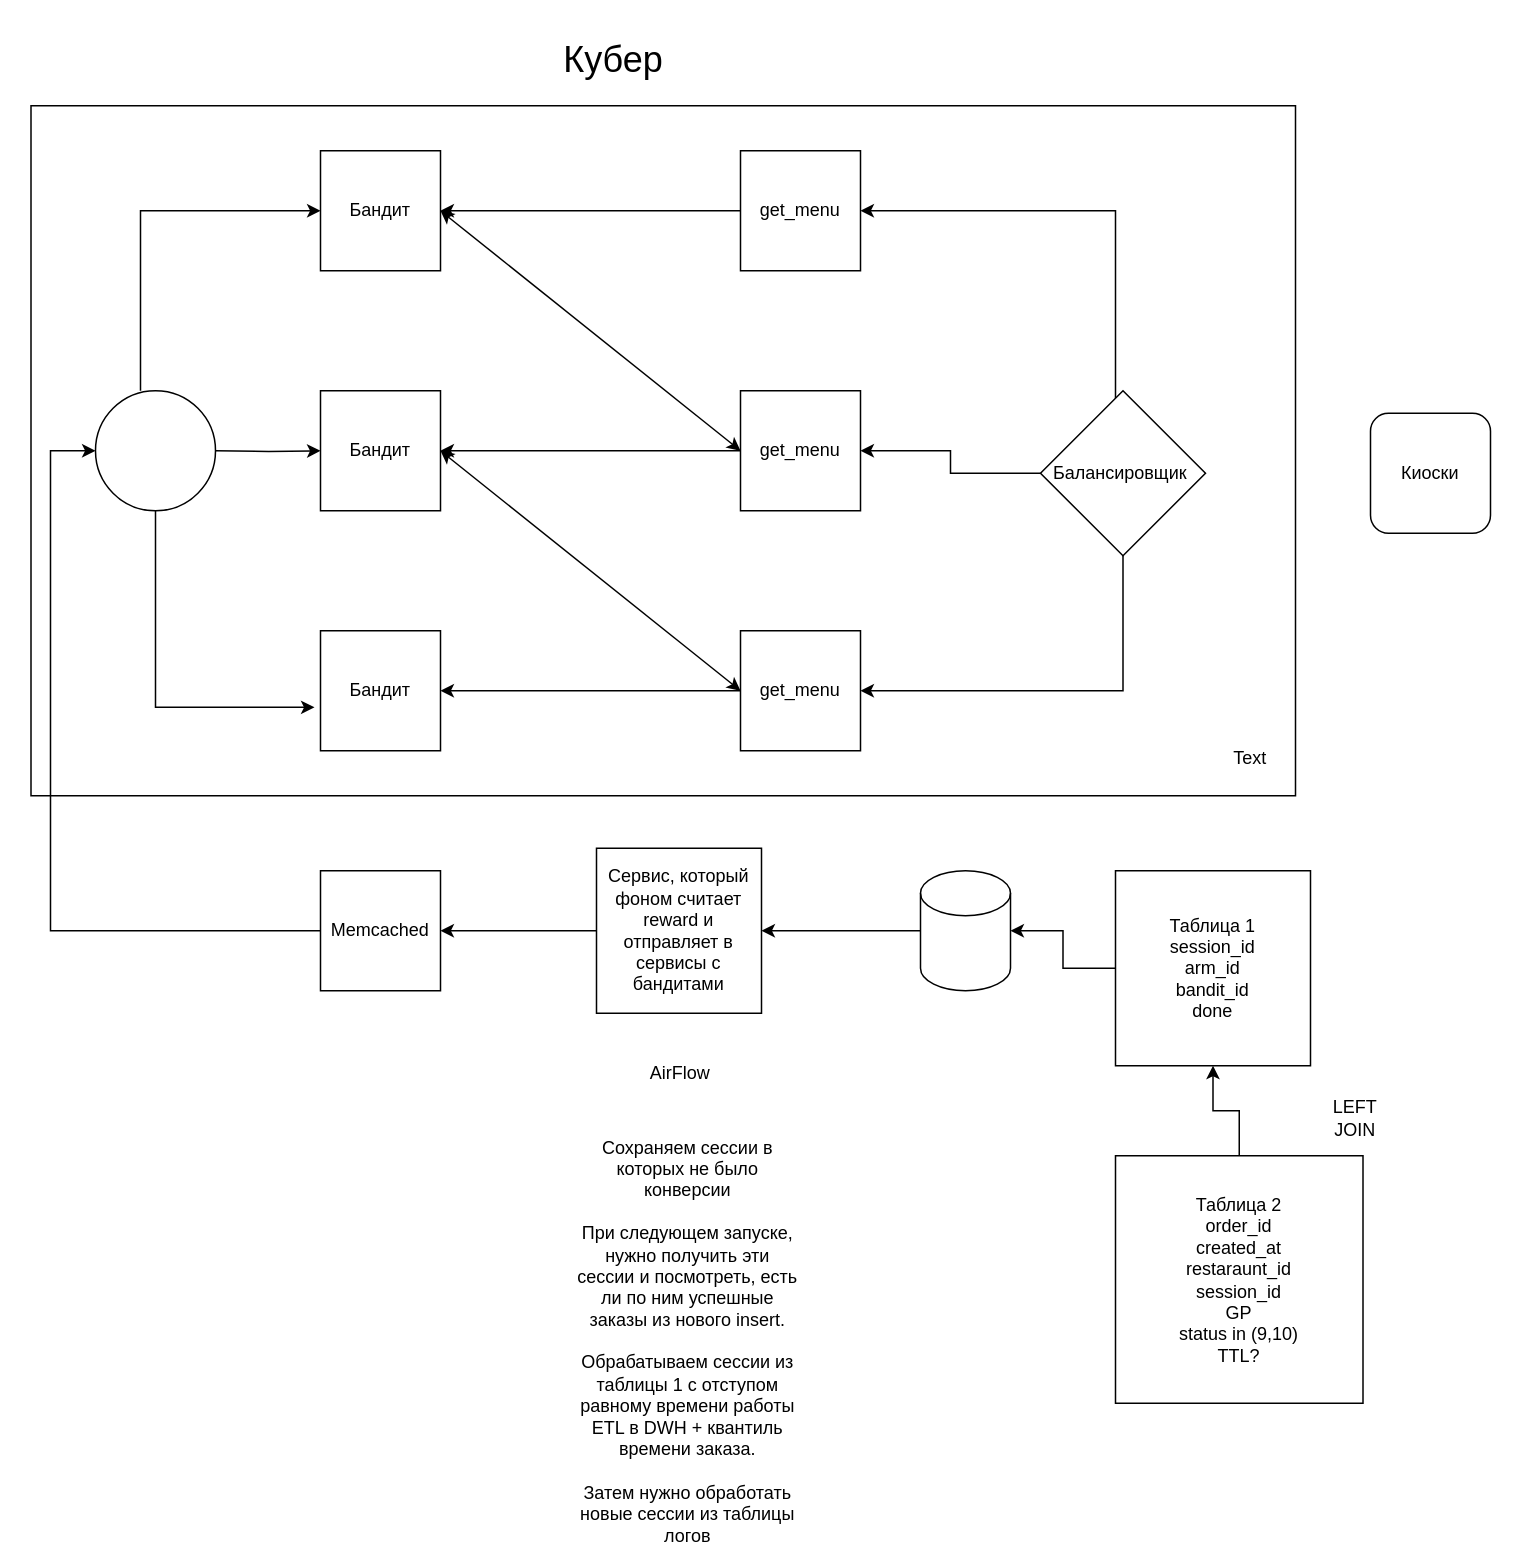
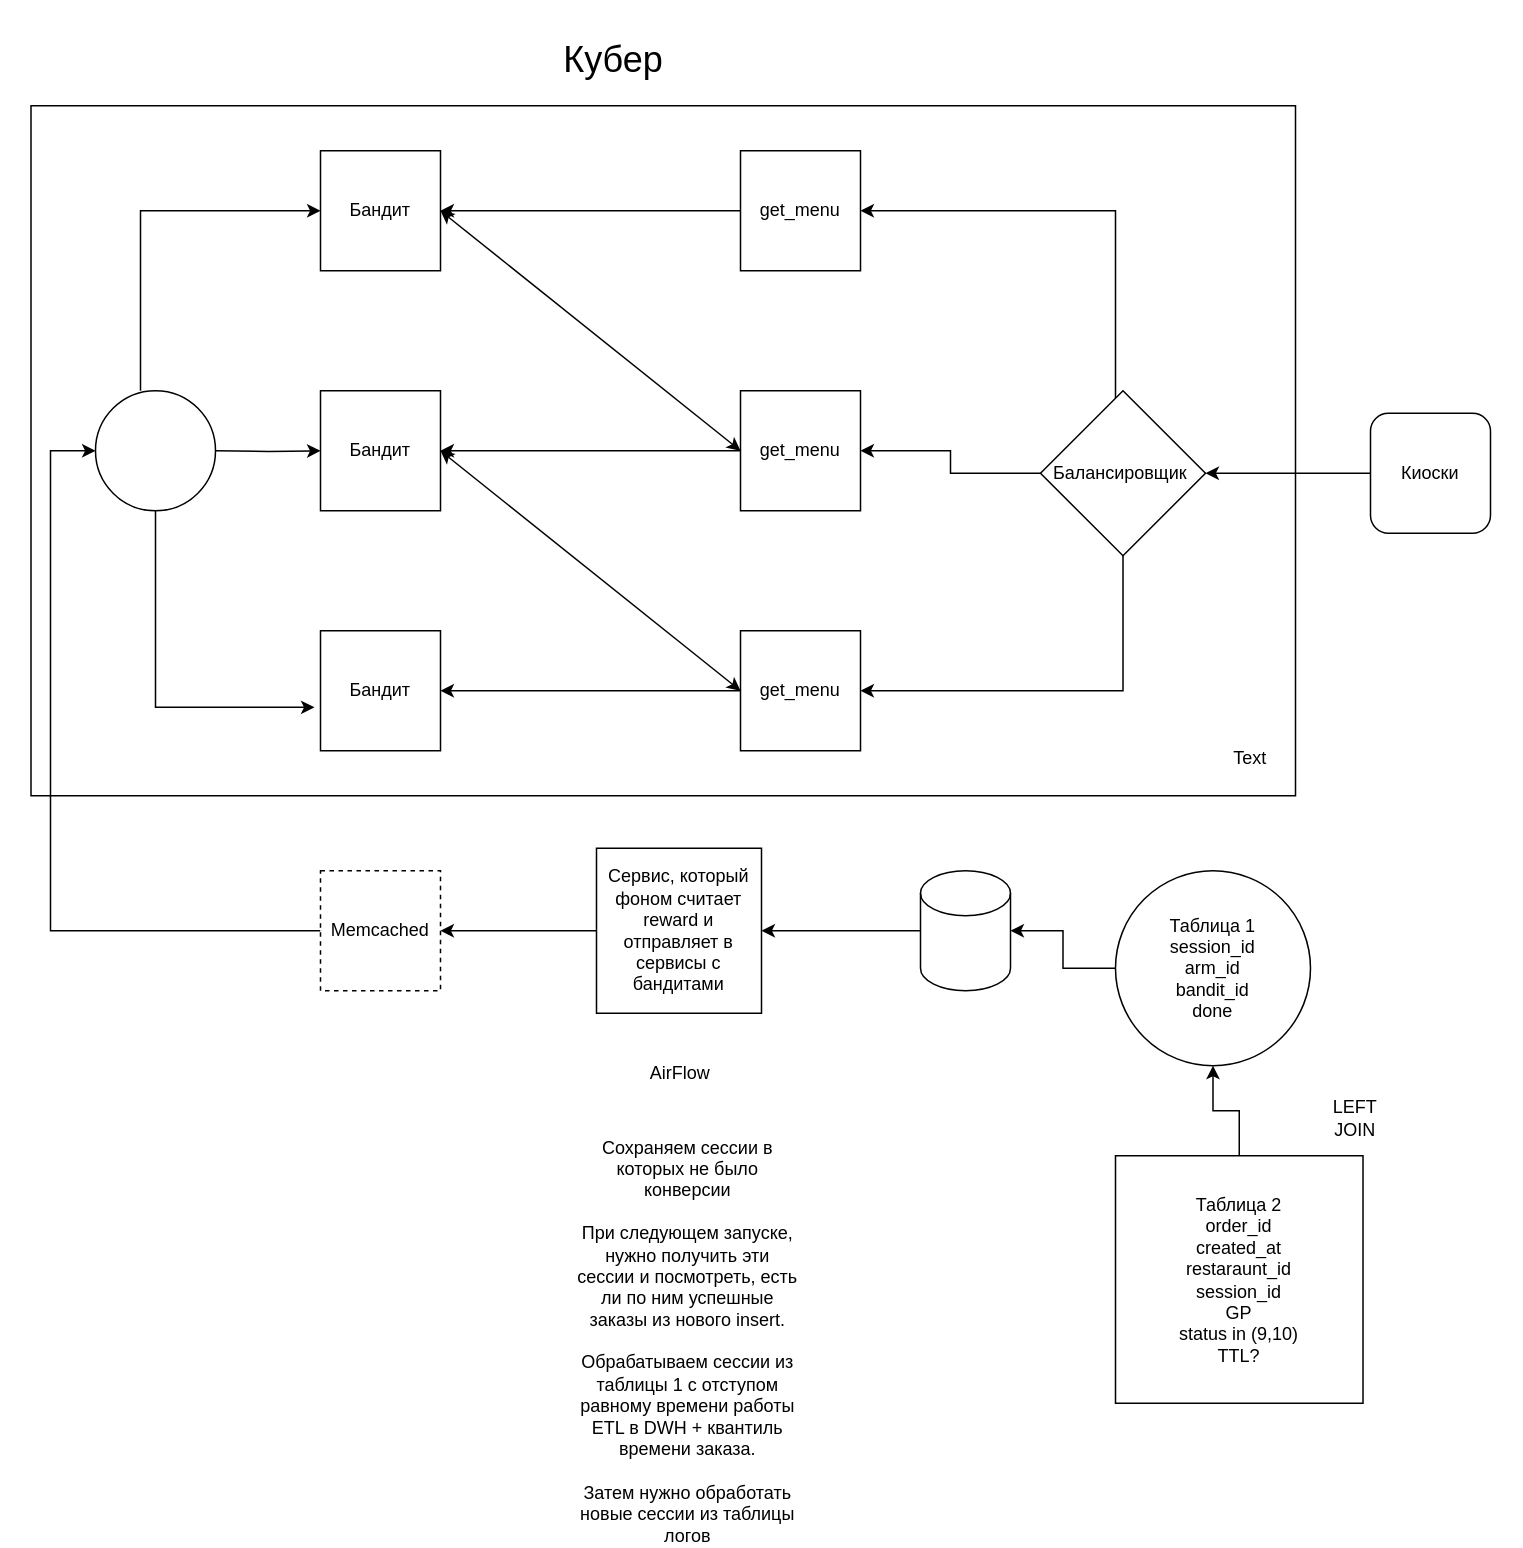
edge "Киоски" -> "Балансировщик": added
node "Memcached": style solid -> dashed
node "Таблица 1 session_id arm_id bandit_id done": shape rectangle -> ellipse
